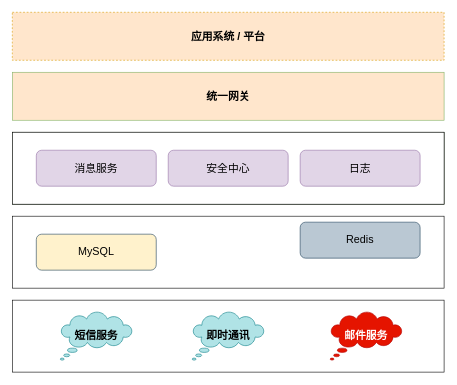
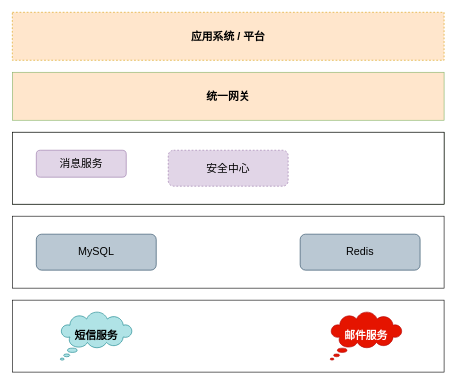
node "消息服务": size 120x36 -> 90x27
node "安全中心": style solid -> dashed
node "日志": removed
node "Redis": moved (360, 240) -> (360, 252)
node "MySQL": fillcolor #fff2cc -> #bac8d3
node "即时通讯": removed
